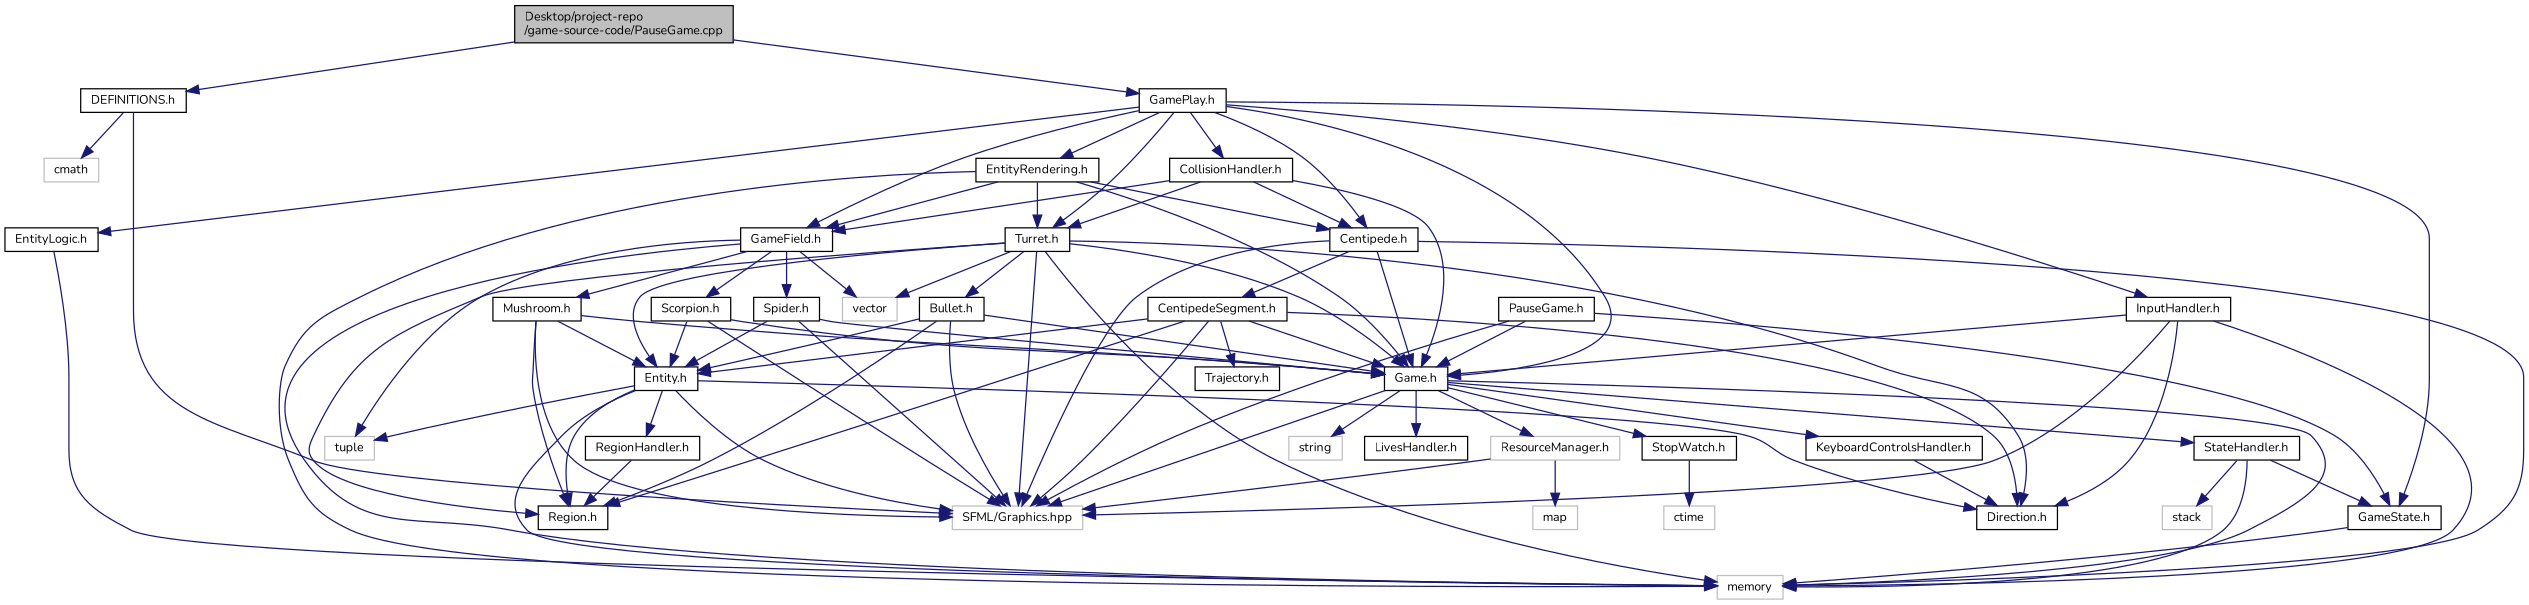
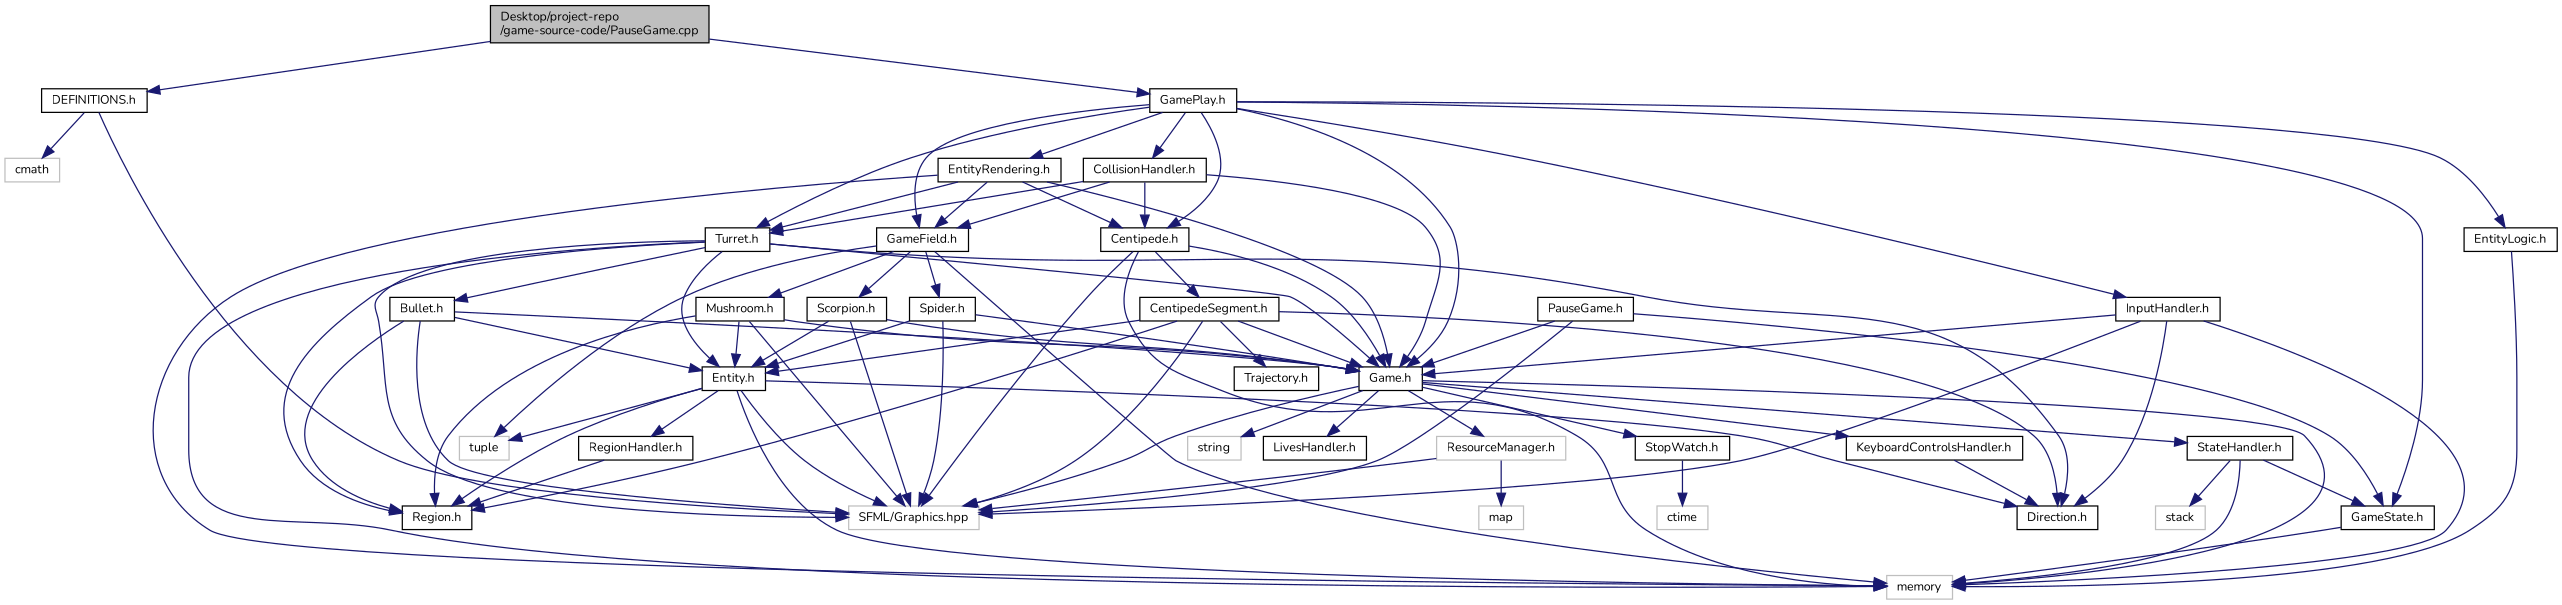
node "vector": removed
